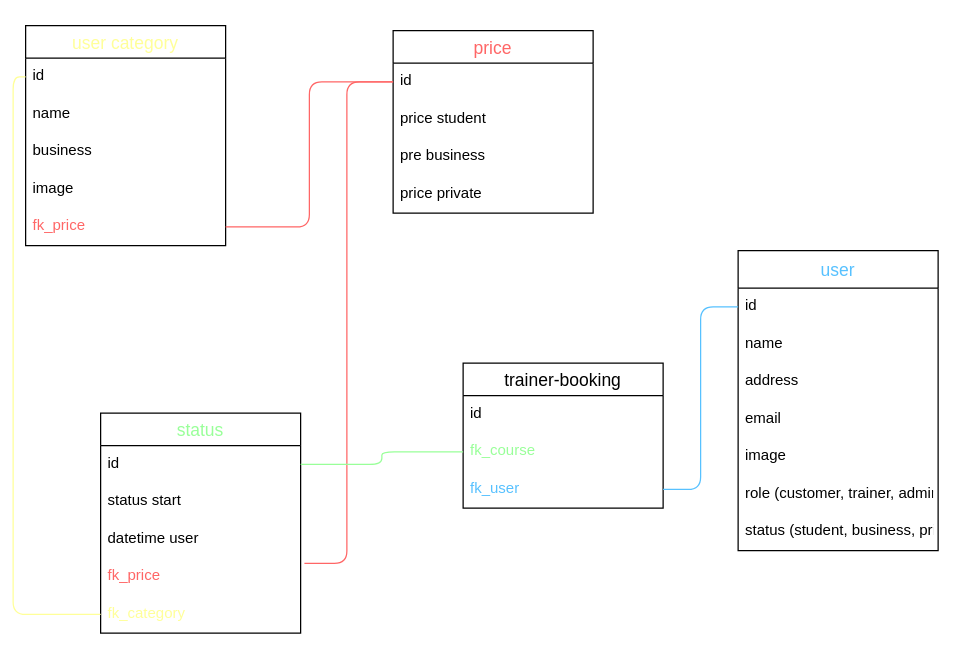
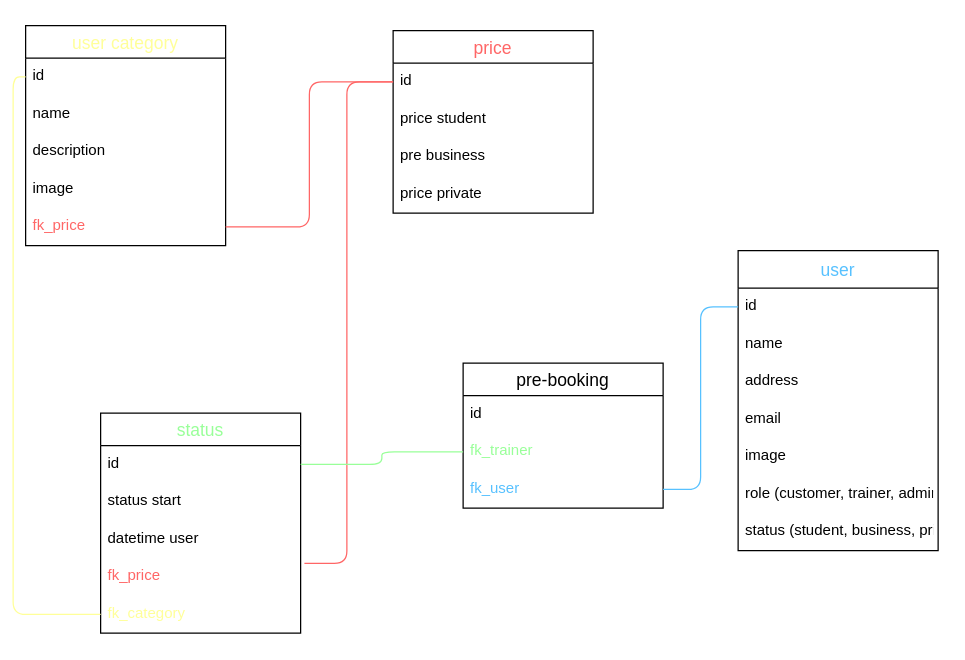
node "business": label "business" -> "description"
node "trainer-booking": label "trainer-booking" -> "pre-booking"
node "fk_course": label "fk_course" -> "fk_trainer"
